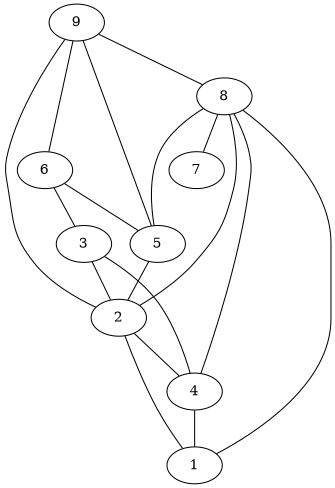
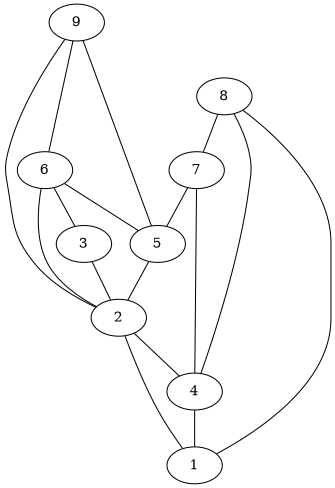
edge "9" -- "8": removed
edge "8" -- "5": now "7" -- "5"
edge "8" -- "2": now "6" -- "2"
edge "3" -- "4": now "7" -- "4"
